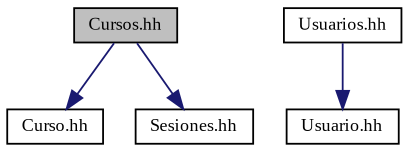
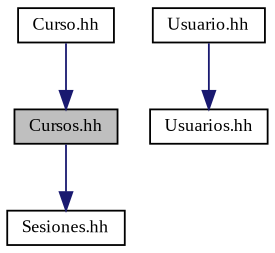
edge "Usuarios.hh" -> "Usuario.hh": reversed
edge "Cursos.hh" -> "Curso.hh": reversed
